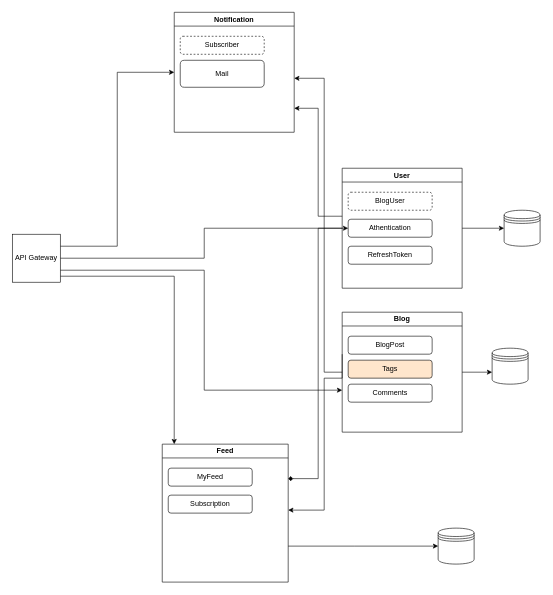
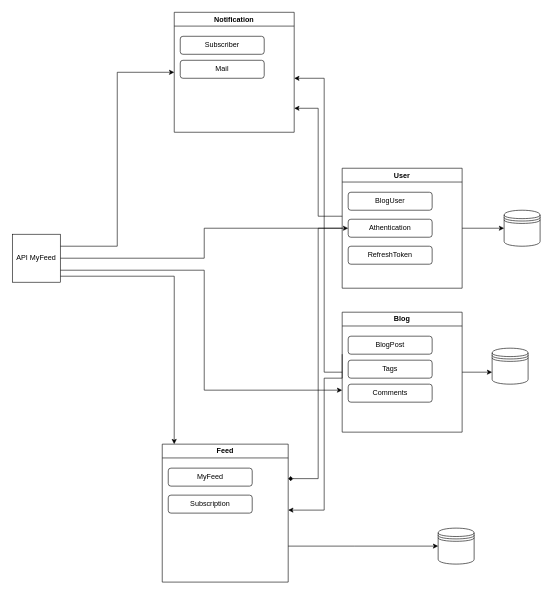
node "Subscriber": style dashed -> solid
node "Mail": size 84x27 -> 84x18
node "BlogUser": style dashed -> solid
node "API Gateway": label "API Gateway" -> "API MyFeed"
node "Tags": fillcolor #ffe6cc -> #ffffff
